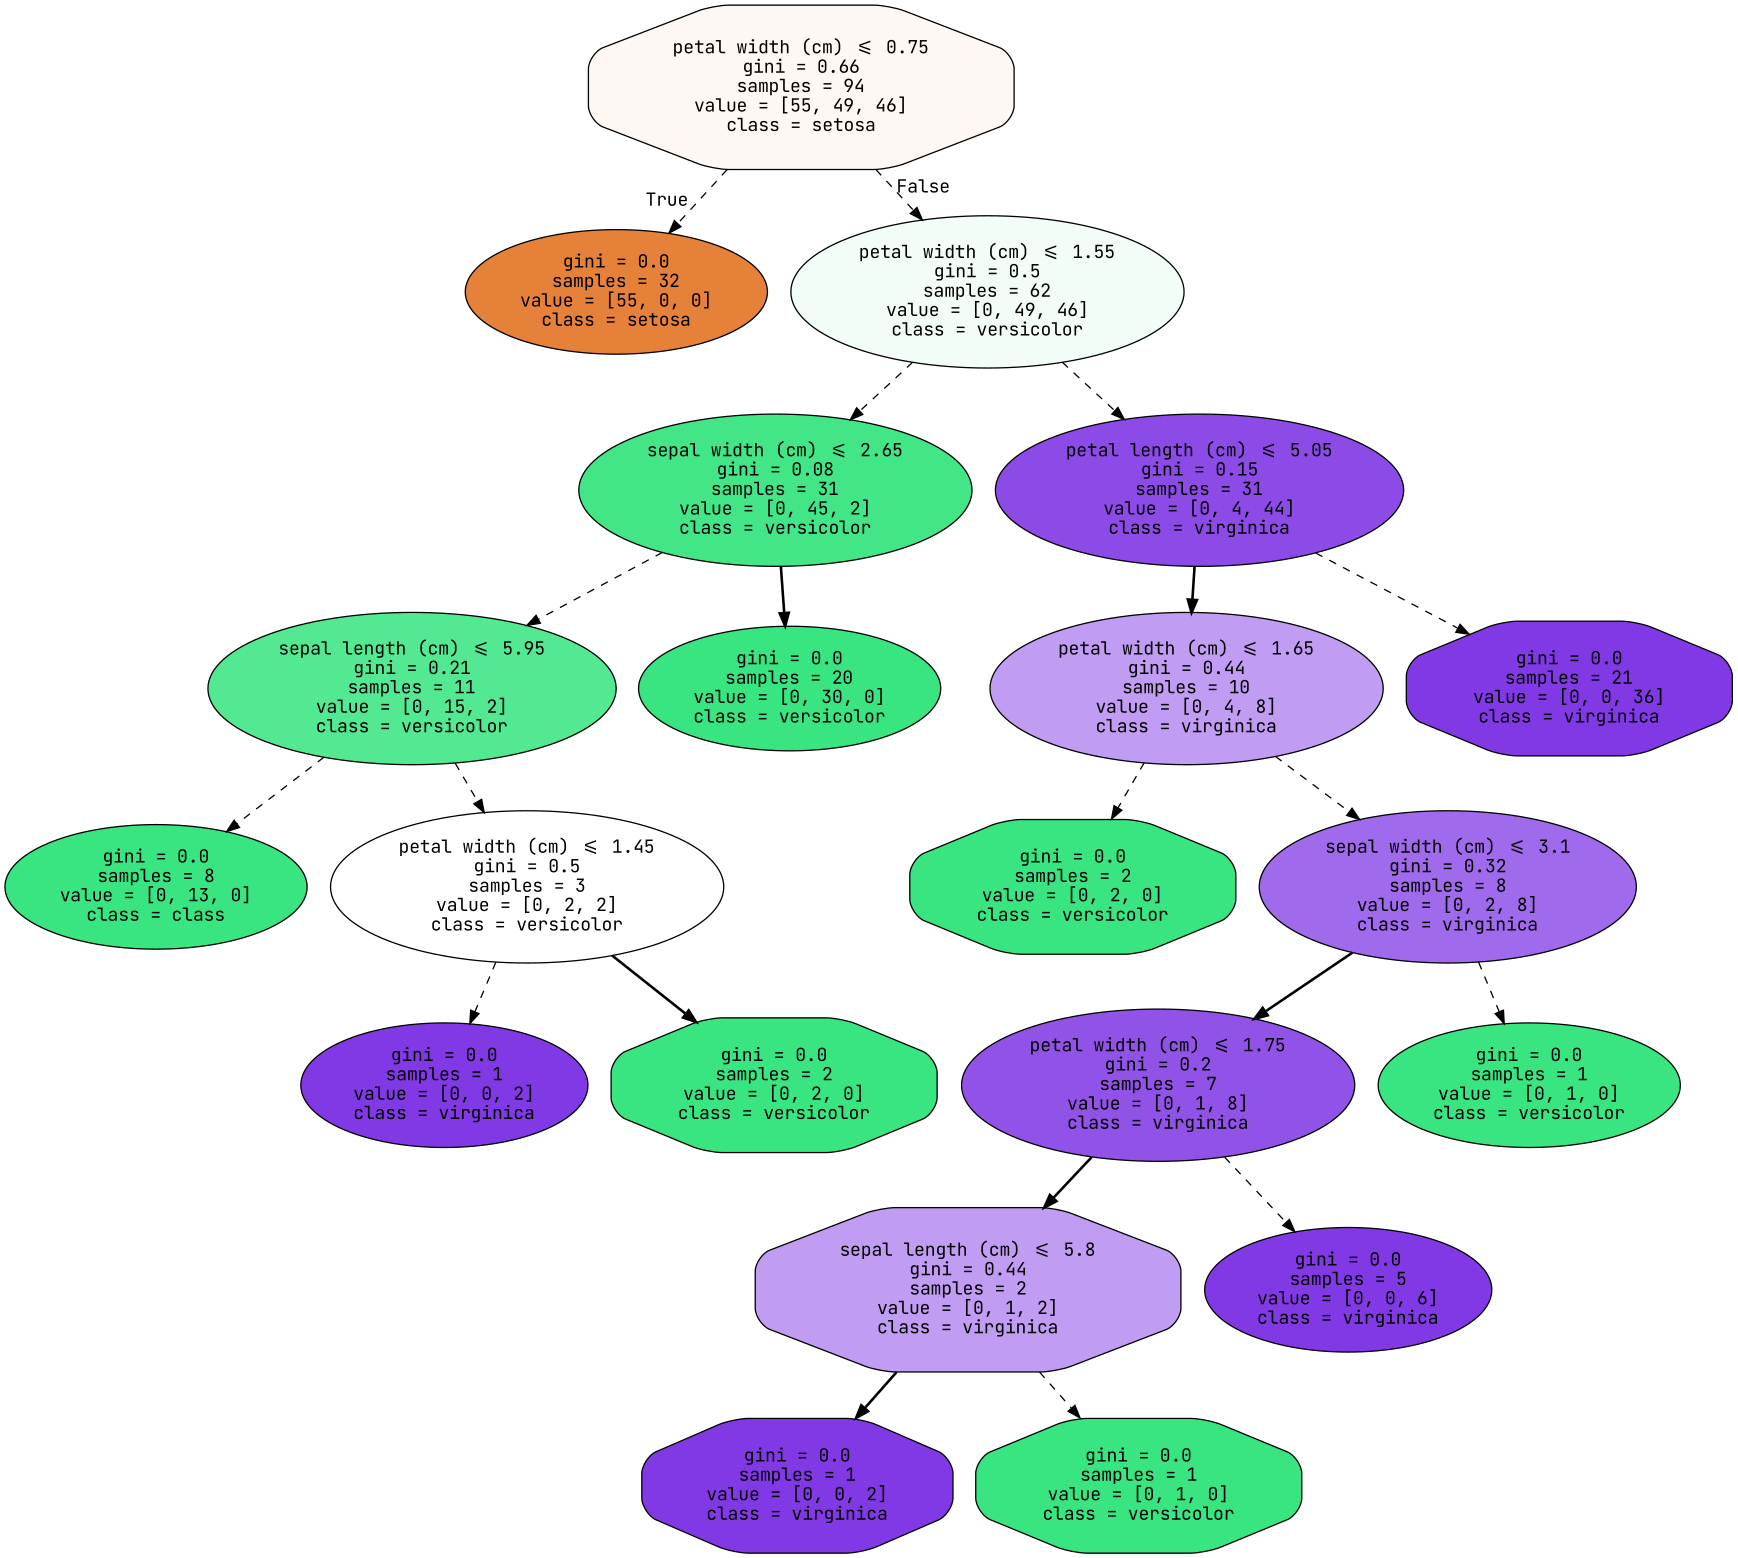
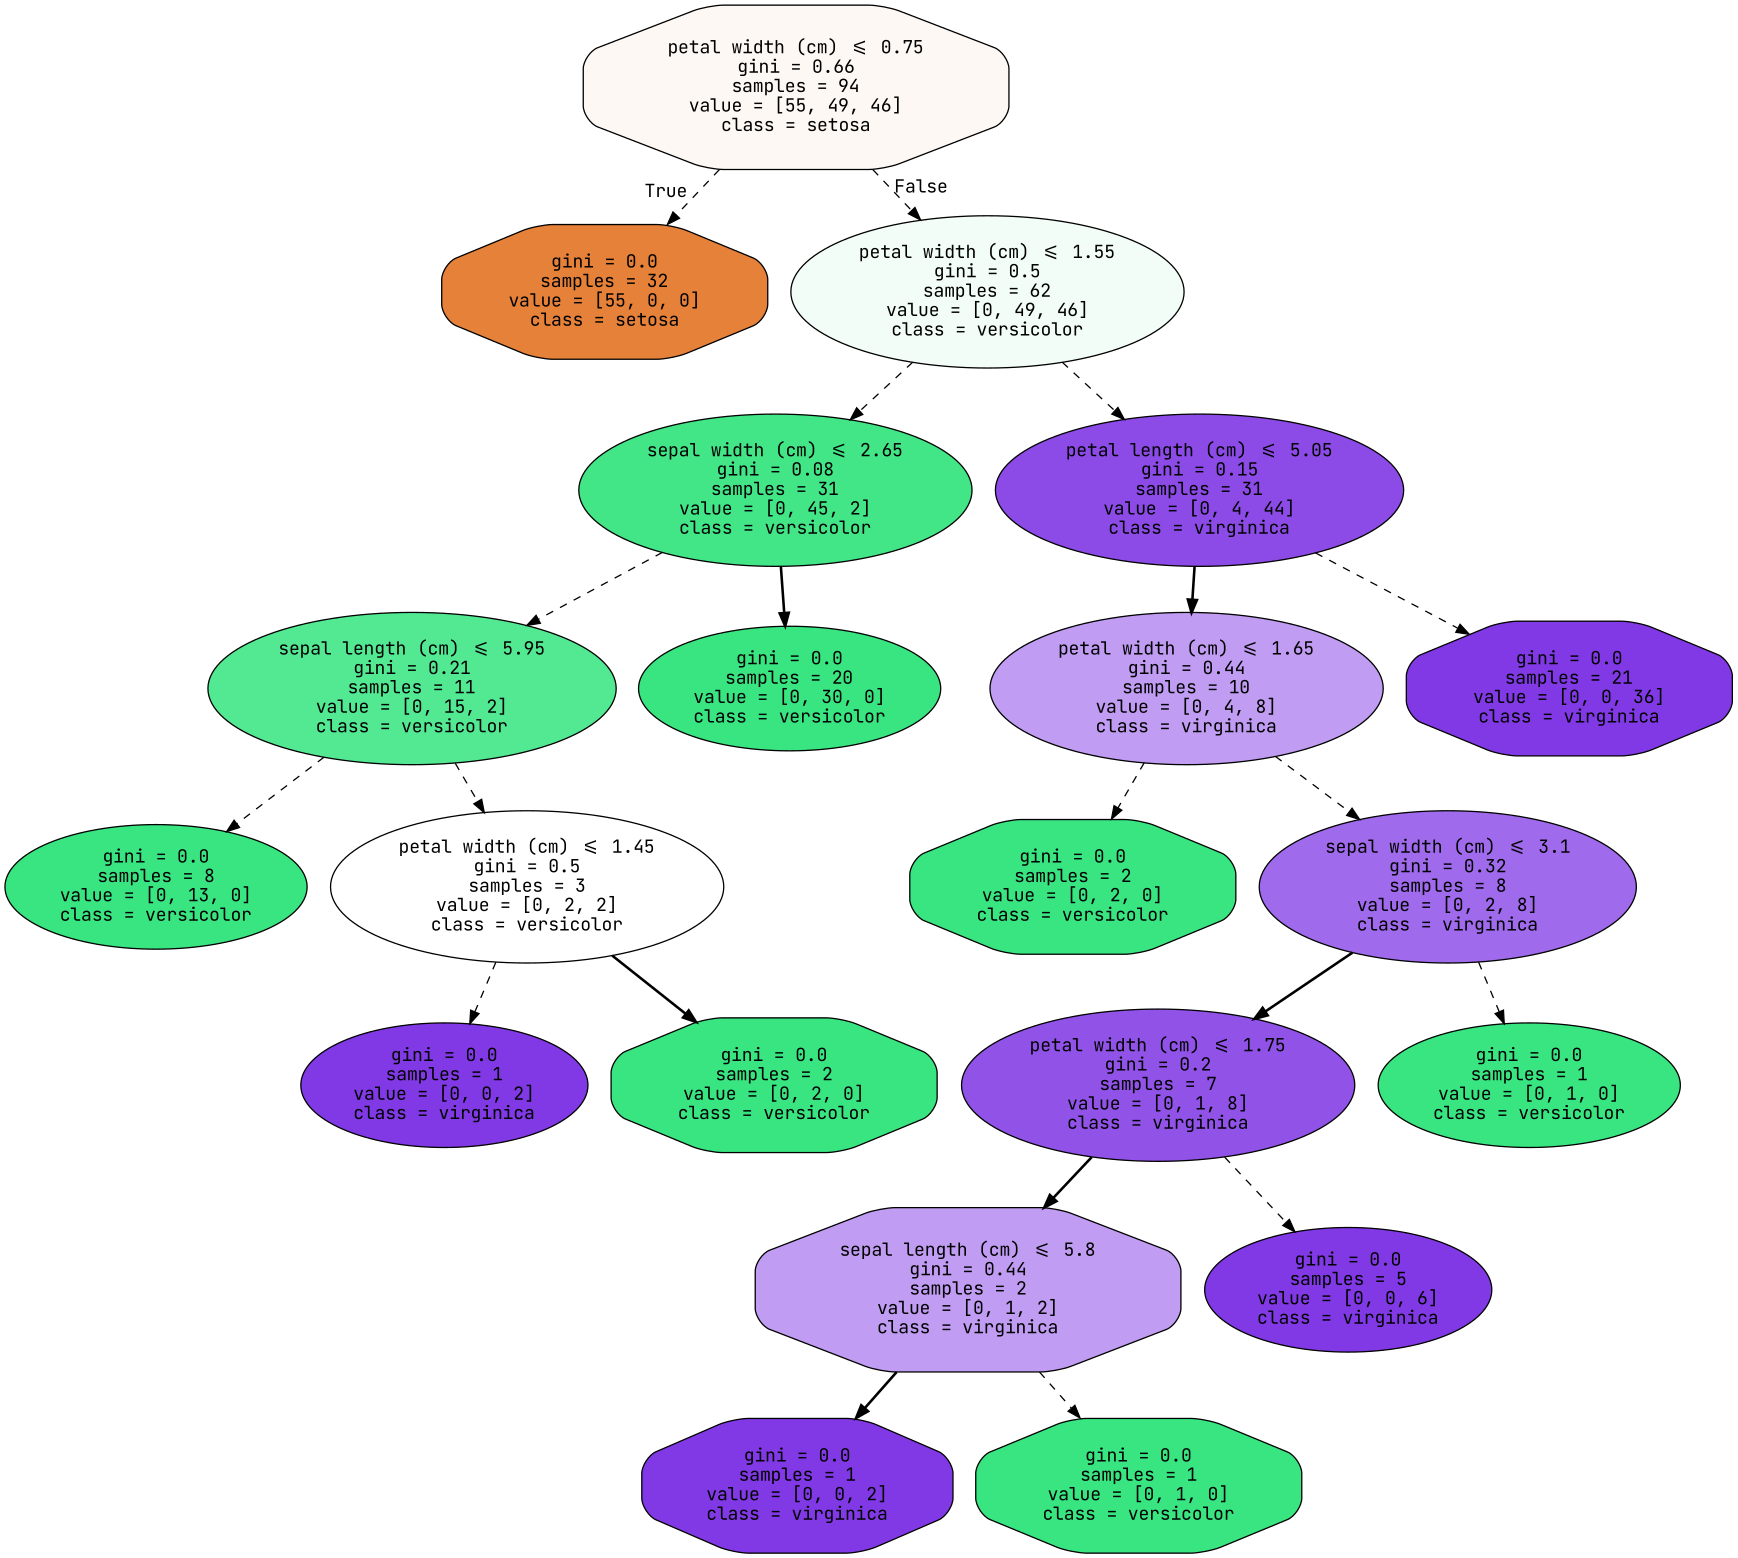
node "gini = 0.0 samples = 32 value = [55, 0, 0] class = setosa": shape ellipse -> octagon
node "gini = 0.0 samples = 8 value = [0, 13, 0] class = class": label "gini = 0.0 samples = 8 value = [0, 13, 0] class = class" -> "gini = 0.0 samples = 8 value = [0, 13, 0] class = versicolor"
